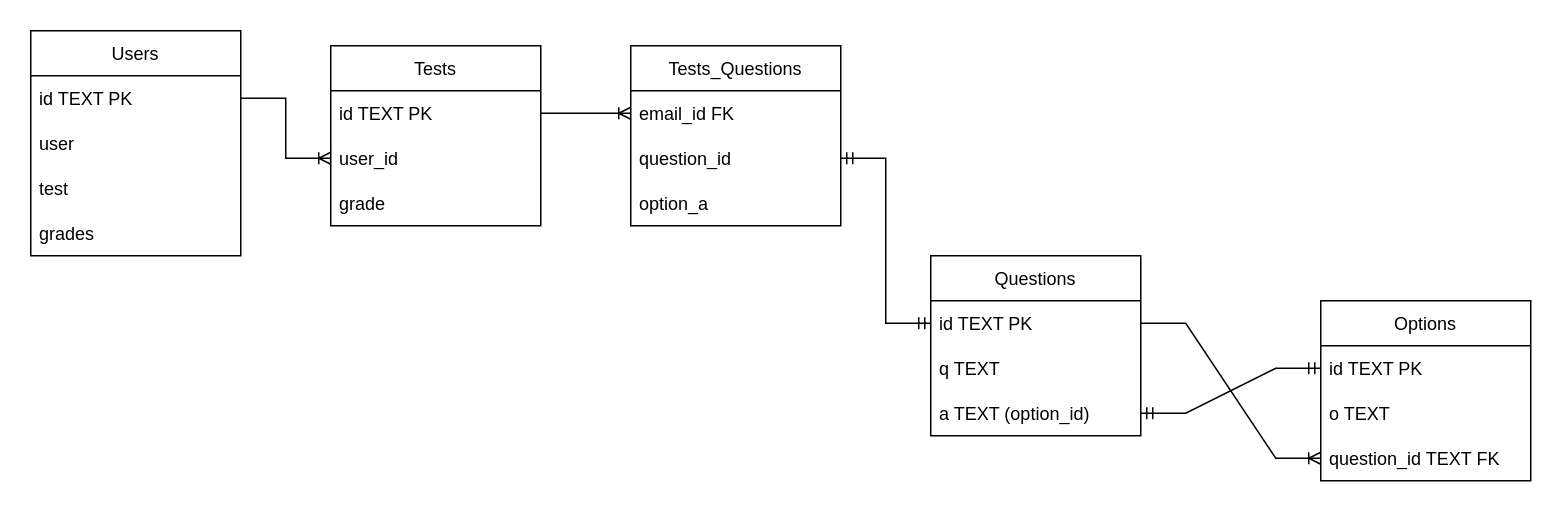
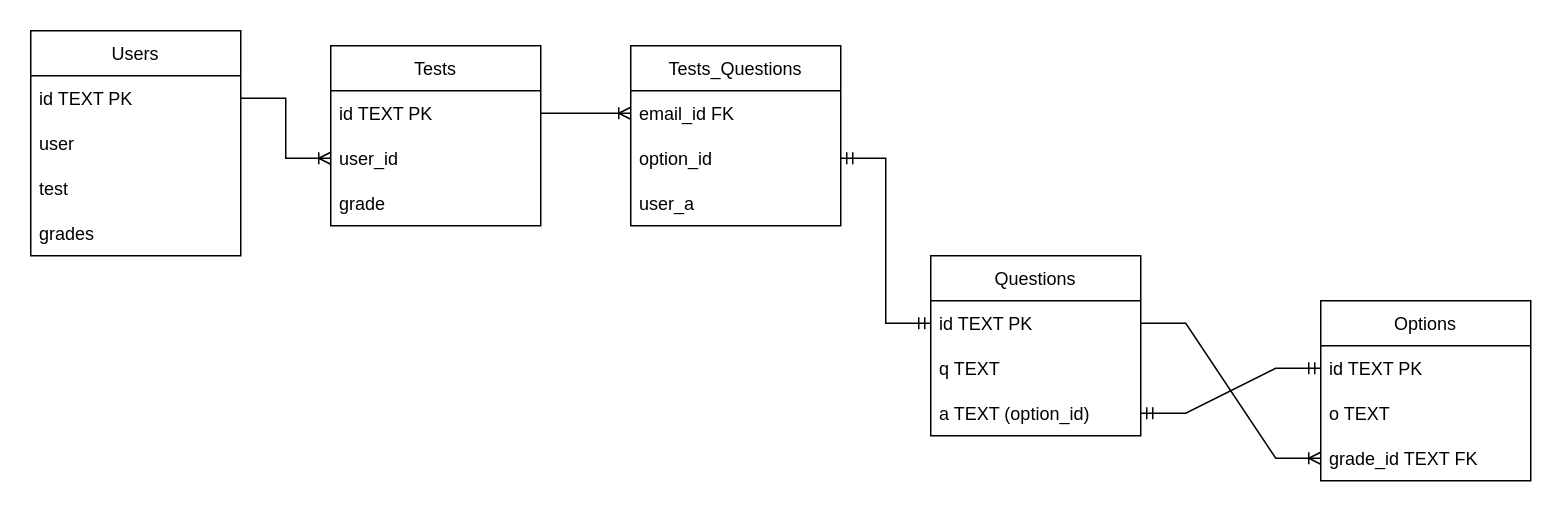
node "question_id": label "question_id" -> "option_id"
node "option_a": label "option_a" -> "user_a"
node "question_id TEXT FK": label "question_id TEXT FK" -> "grade_id TEXT FK"
